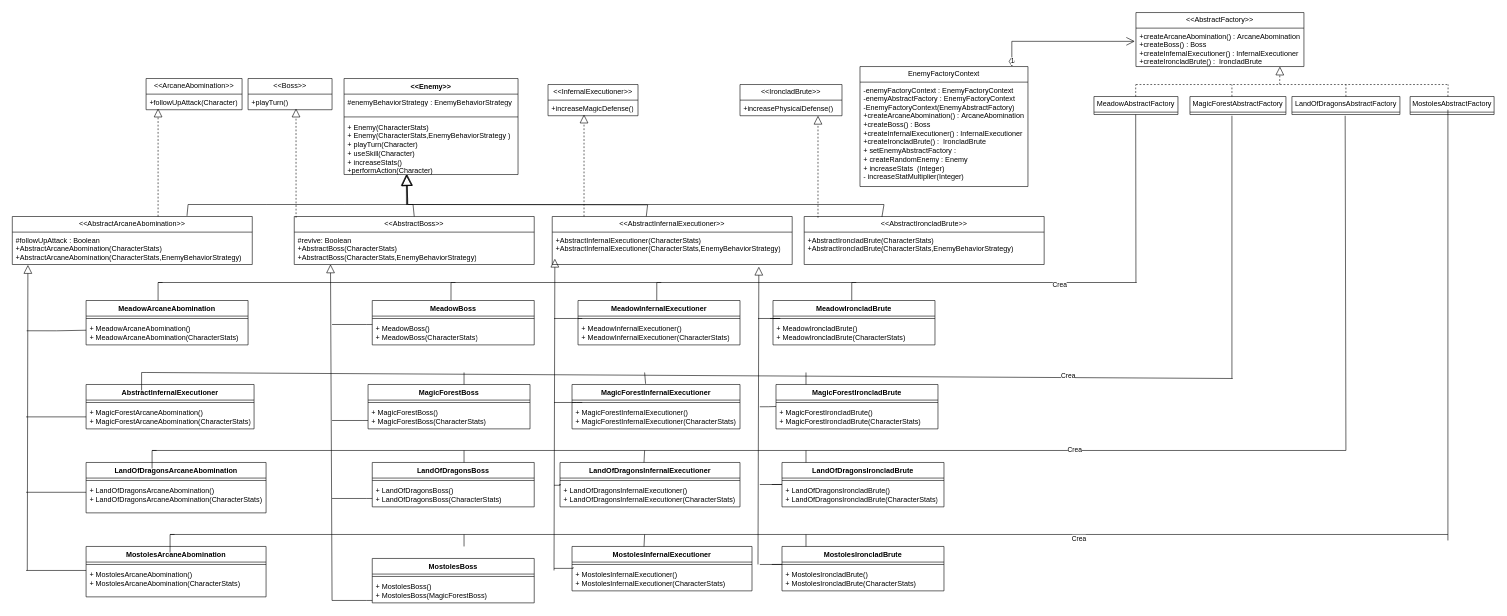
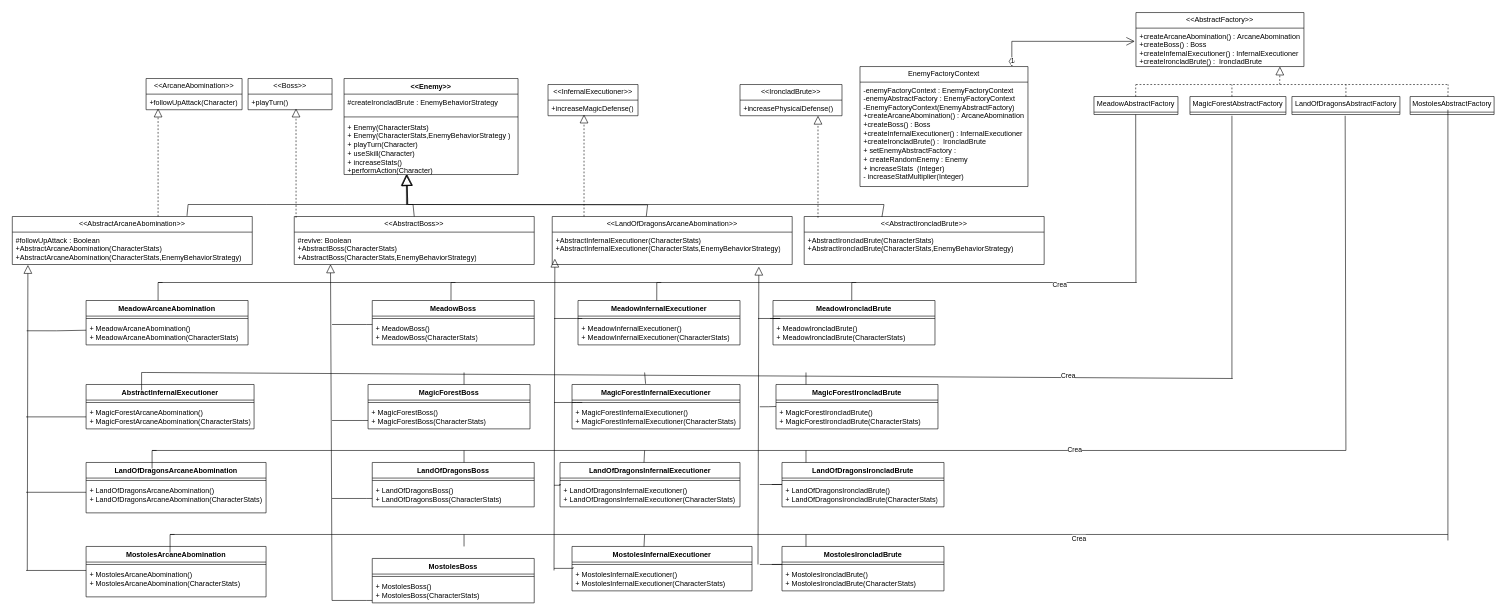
node "#enemyBehaviorStrategy : EnemyBehaviorStrategy": label "#enemyBehaviorStrategy : EnemyBehaviorStrategy" -> "#createIroncladBrute : EnemyBehaviorStrategy"
node "<<AbstractInfernalExecutioner>>": label "<<AbstractInfernalExecutioner>>" -> "<<LandOfDragonsArcaneAbomination>>"
node "+ MostolesBoss() + MostolesBoss(MagicForestBoss)": label "+ MostolesBoss() + MostolesBoss(MagicForestBoss)" -> "+ MostolesBoss() + MostolesBoss(CharacterStats)"
